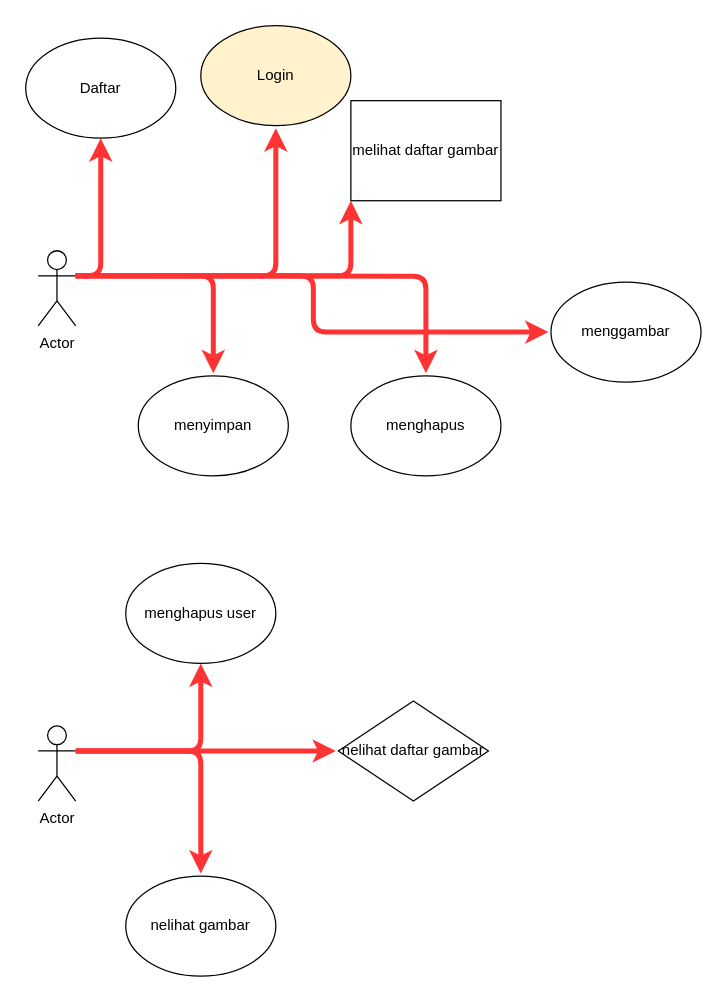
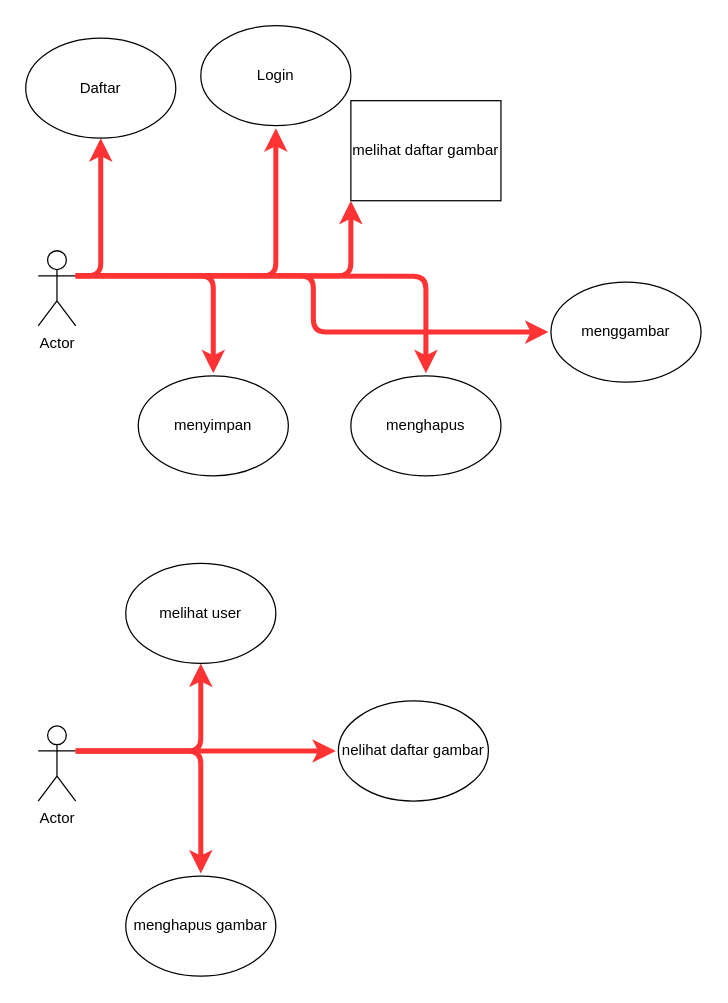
node "Login": fillcolor #fff2cc -> #ffffff
node "menghapus user": label "menghapus user" -> "melihat user"
node "nelihat daftar gambar": shape diamond -> ellipse
node "nelihat gambar": label "nelihat gambar" -> "menghapus gambar"
